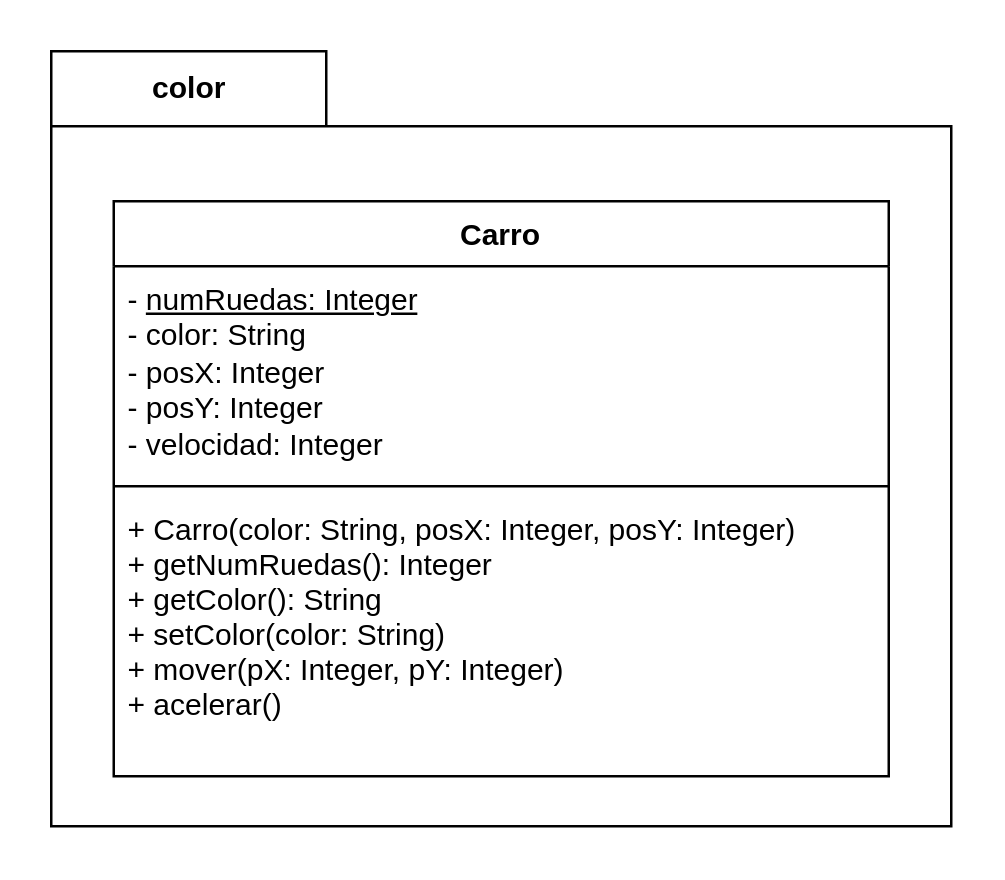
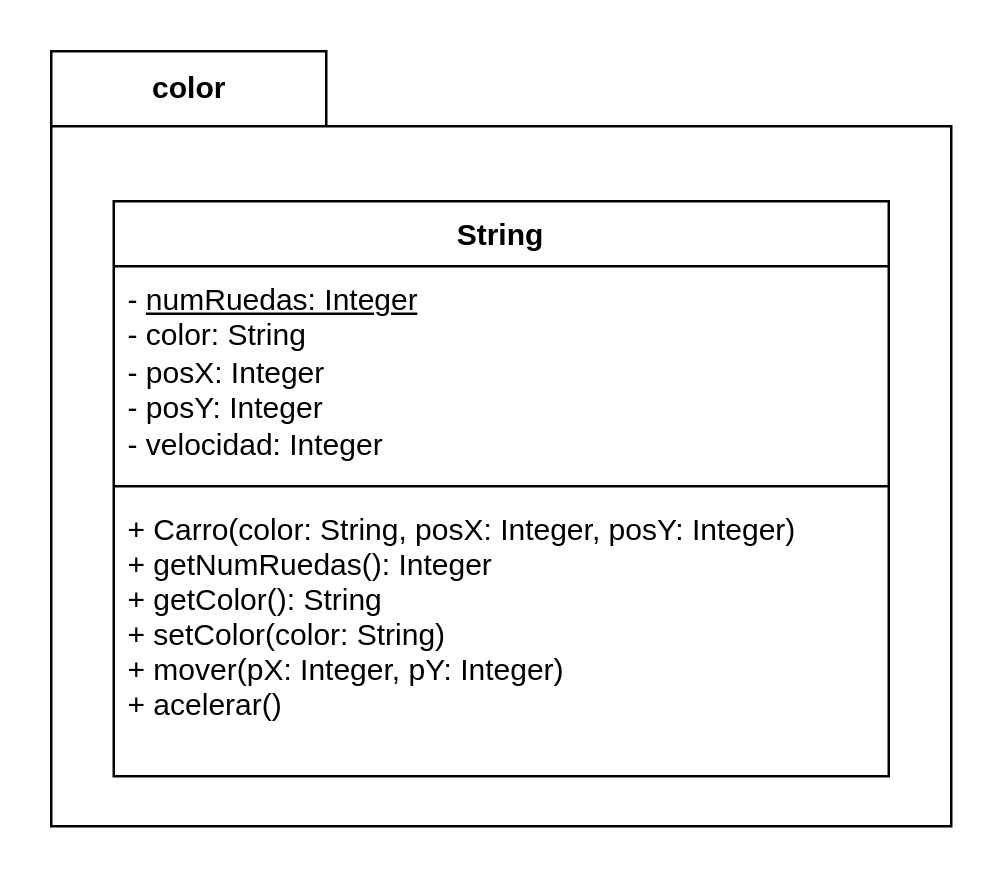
node "Carro": label "Carro" -> "String"
